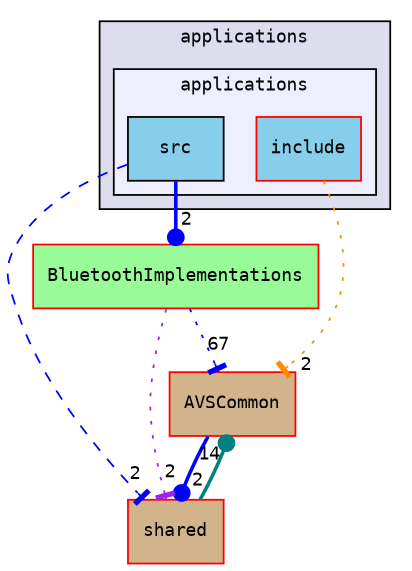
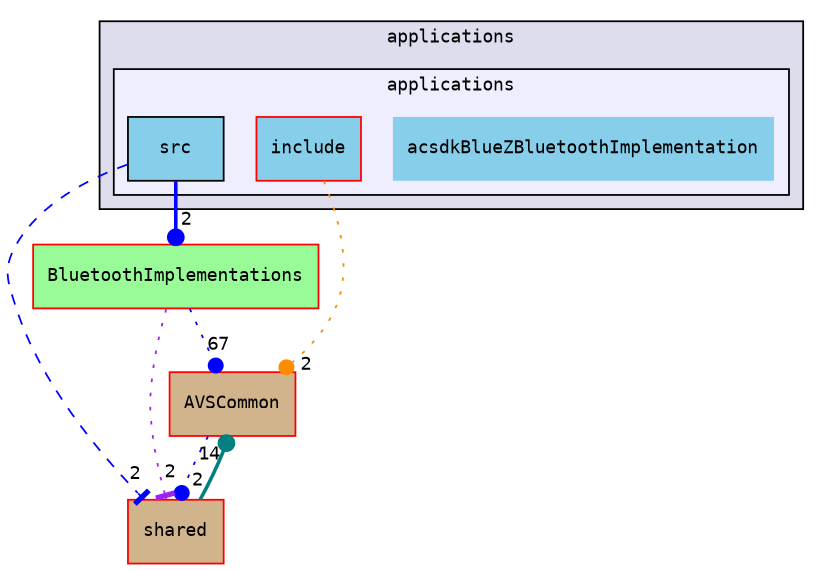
node "acsdkBlueZBluetoothImplementation": added
edge "include" -> "AVSCommon": arrowhead tee -> dot
edge "BluetoothImplementations" -> "AVSCommon": arrowhead tee -> dot
edge "AVSCommon" -> "shared": style bold -> dotted
